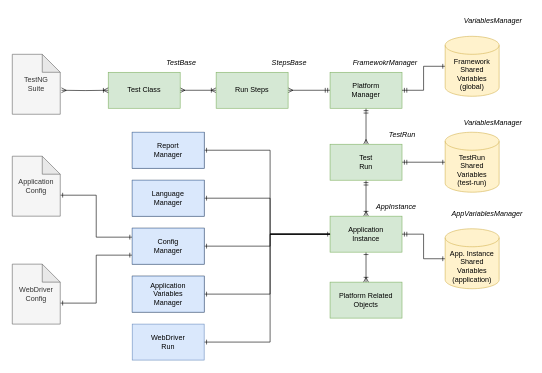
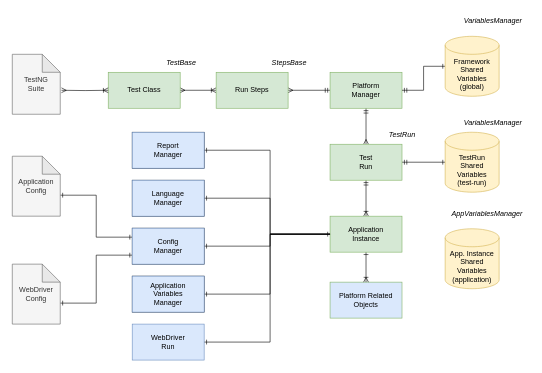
node "FramewokrManager": removed
node "AppInstance": removed
edge "Application Instance" -- "App. Instance Shared Variables (application)": removed
node "Platform Related Objects": fillcolor #d5e8d4 -> #dae8fc
